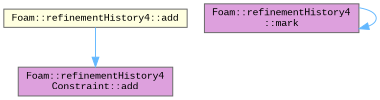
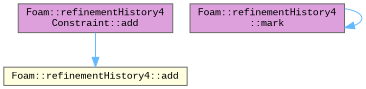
edge "Foam::refinementHistory4::add" -> "Foam::refinementHistory4 Constraint::add": reversed
